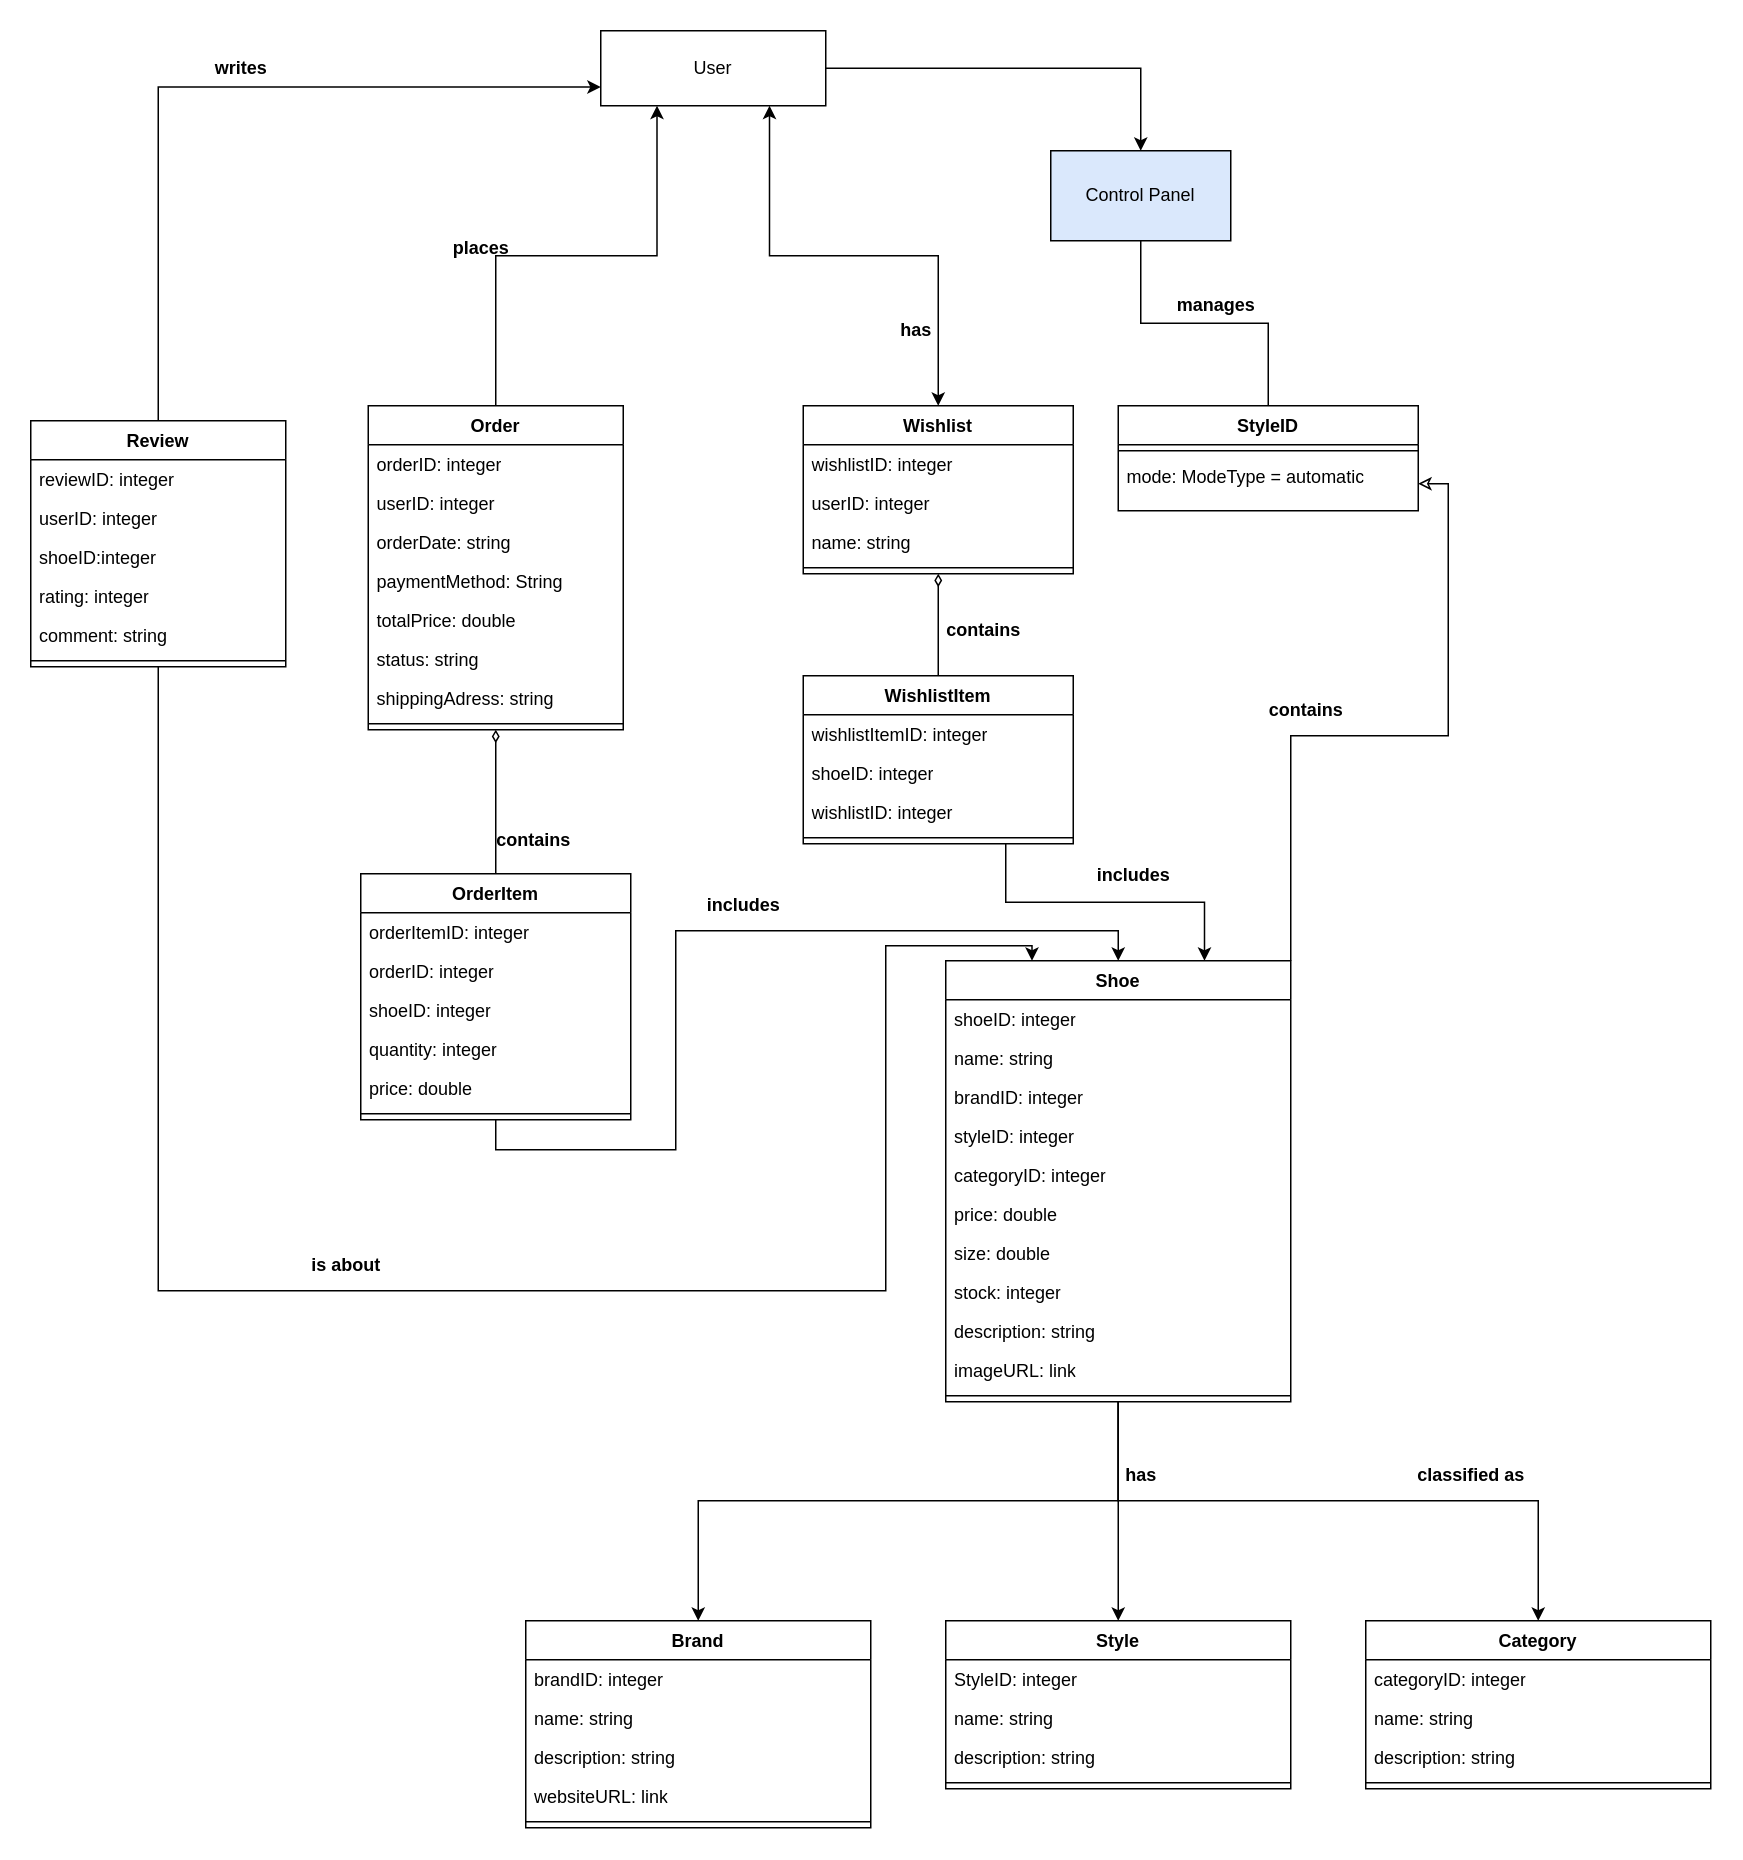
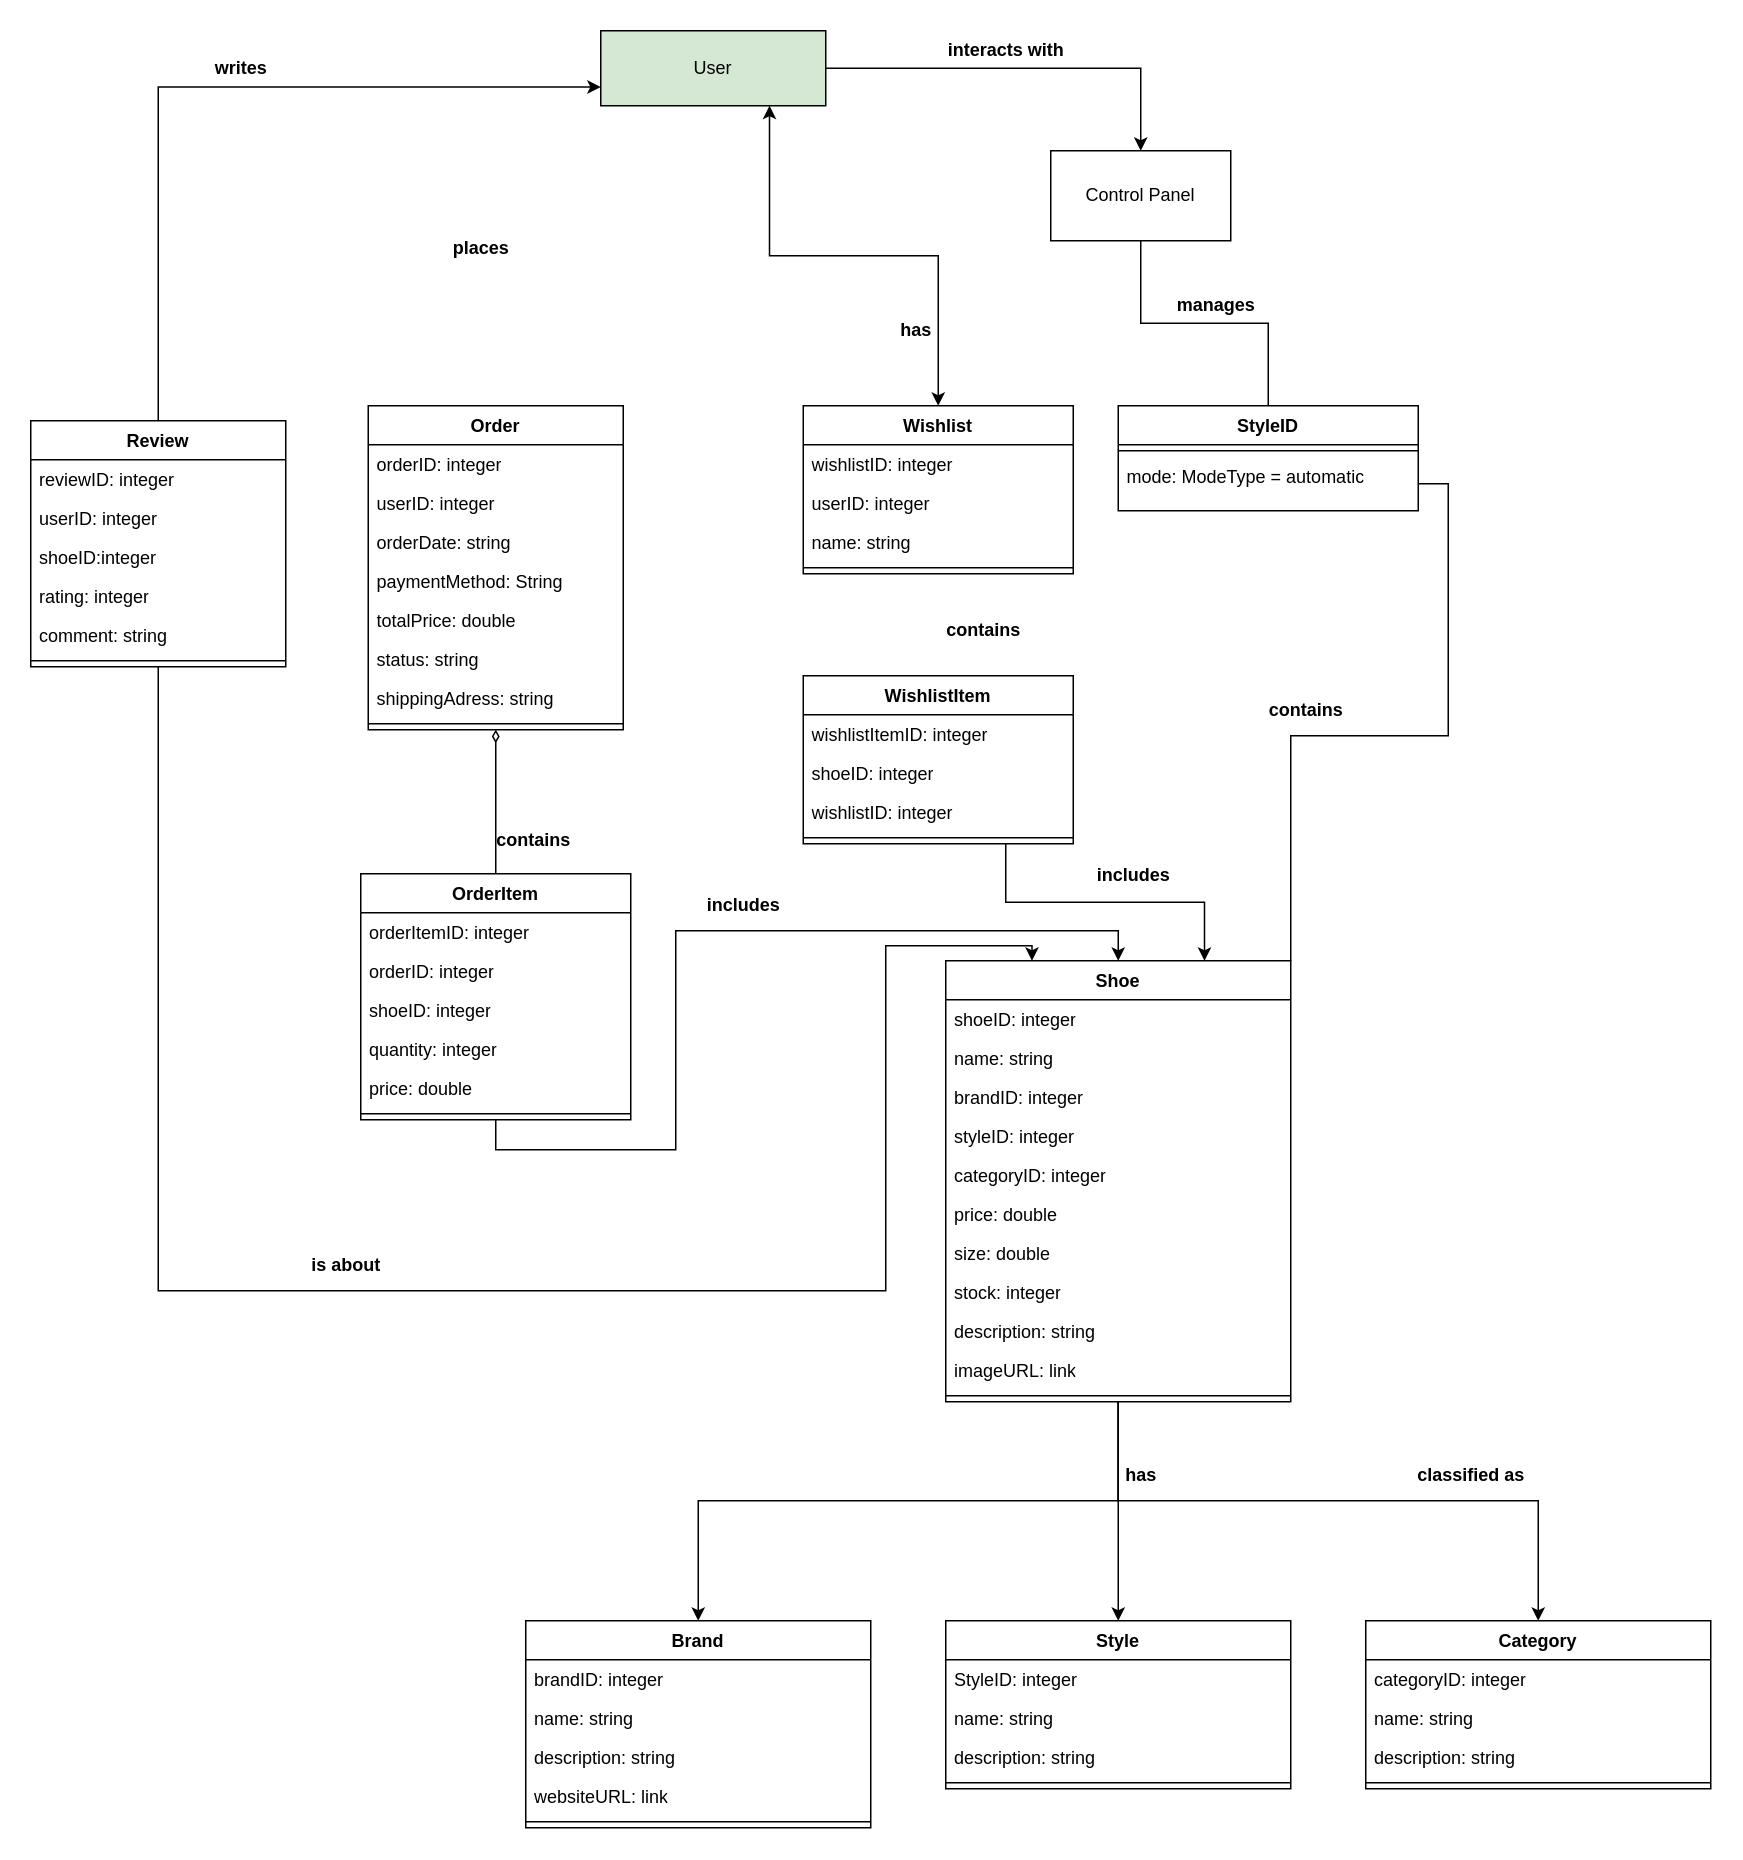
node "interacts with": added
node "User": fillcolor #ffffff -> #d5e8d4
node "Control Panel": fillcolor #dae8fc -> #ffffff
edge "Order" -> "User": removed
edge "Shoe" -> "mode: ModeType = automatic": arrowhead classic -> none
edge "WishlistItem" -> "Wishlist": removed
